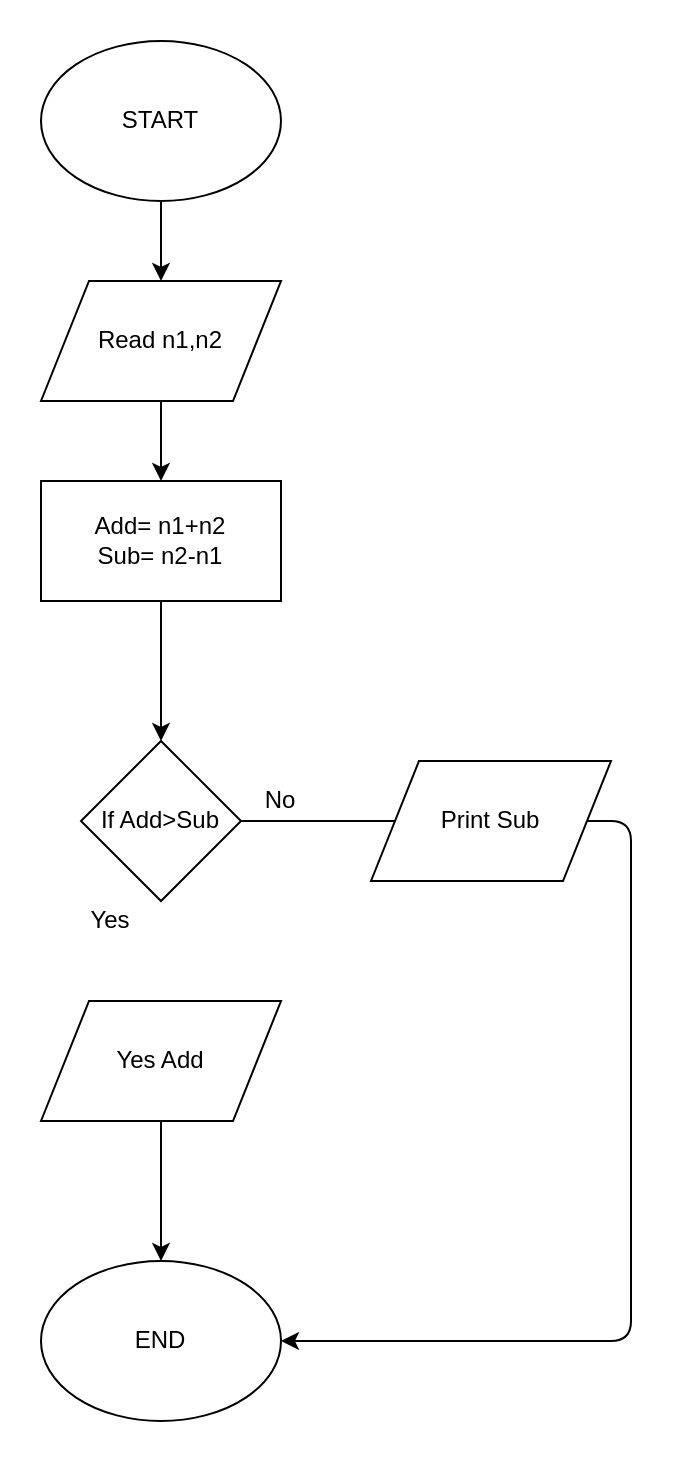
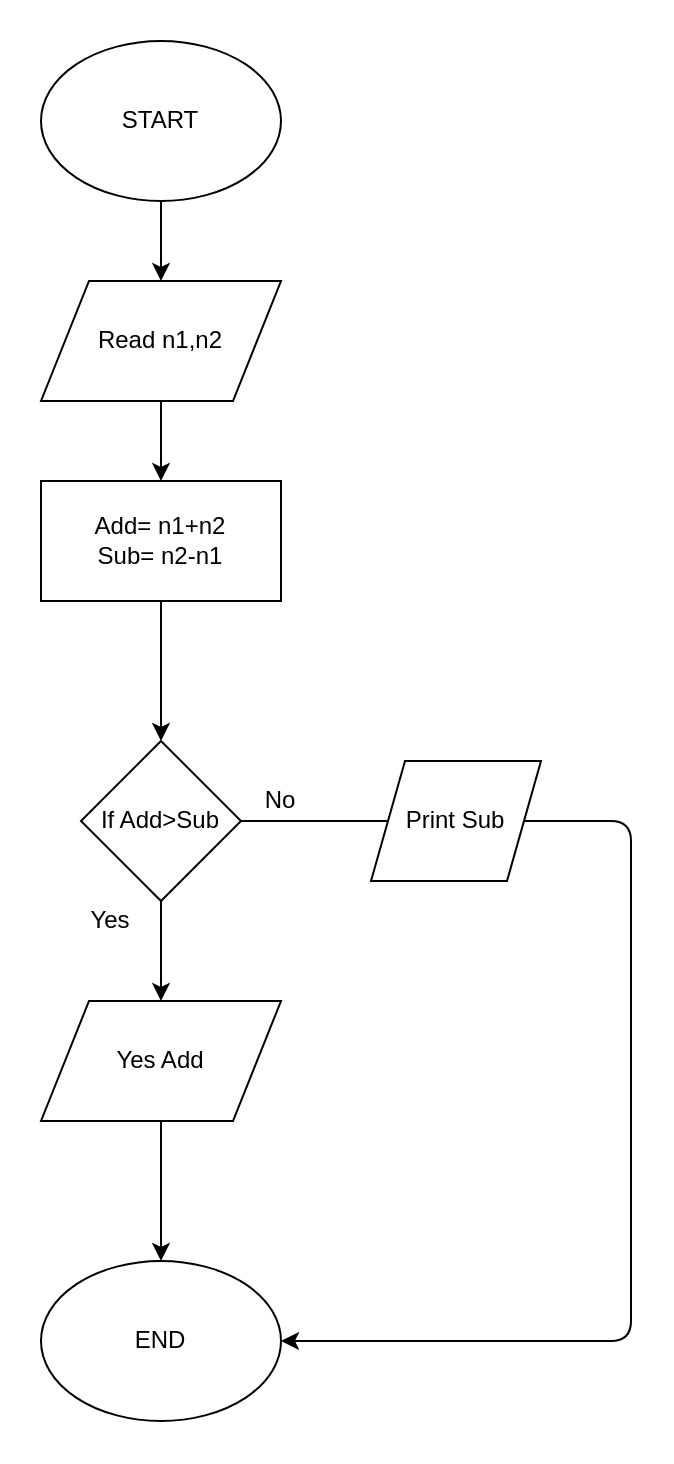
node "Print Sub": size 240x120 -> 170x120
edge "If Add>Sub" -> "Yes Add": added
